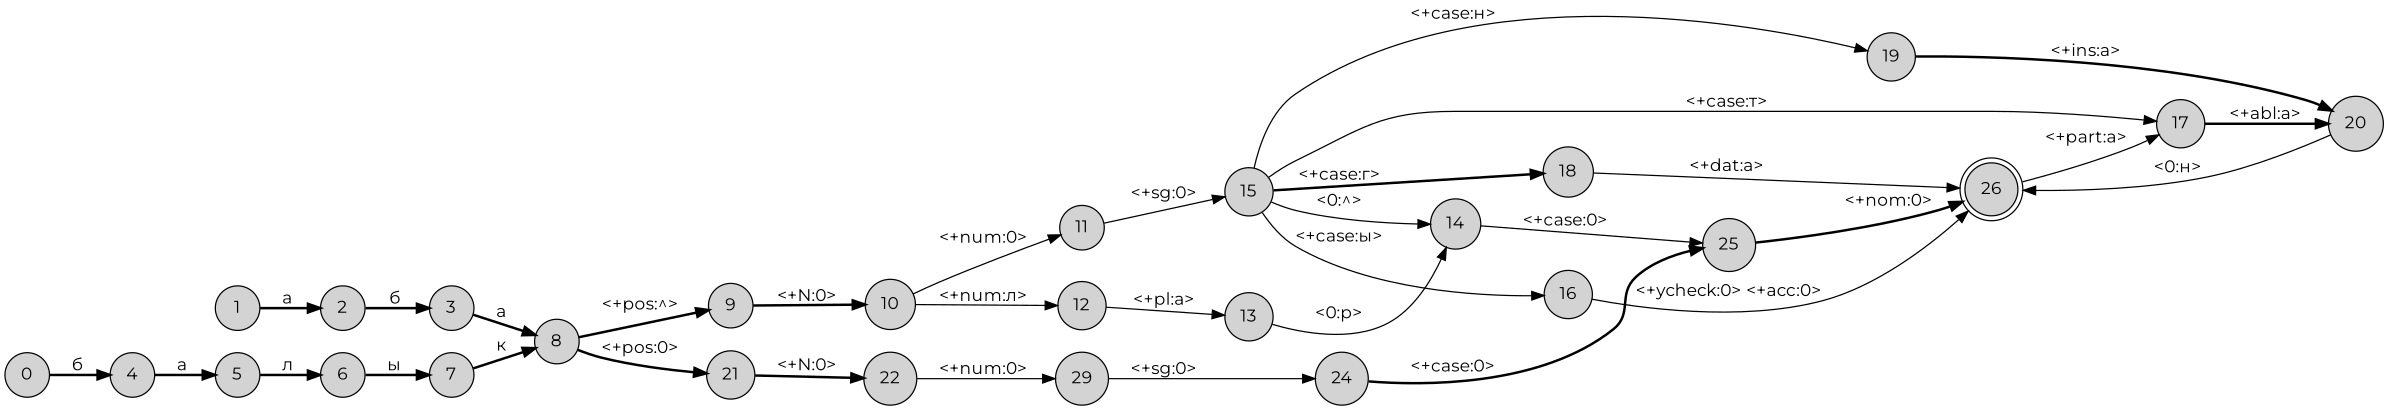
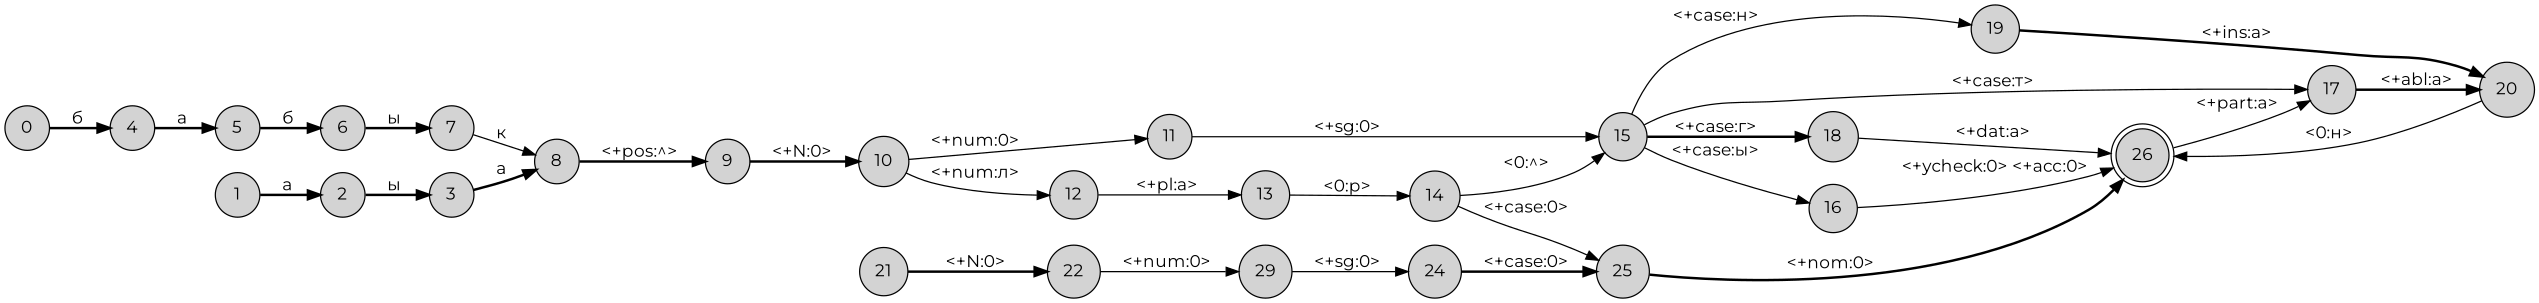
edge "15" -> "14": reversed
edge "2" -> "3": label "б " -> "ы "
edge "7" -> "8": style bold -> solid
edge "8" -> "21": removed, label "<+pos:0>"
edge "5" -> "6": label "л " -> "б "
